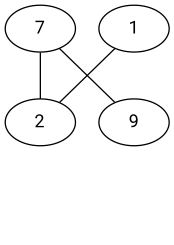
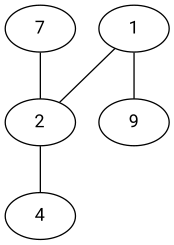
edge "7" -- "9": now "1" -- "9"
node "4": added
